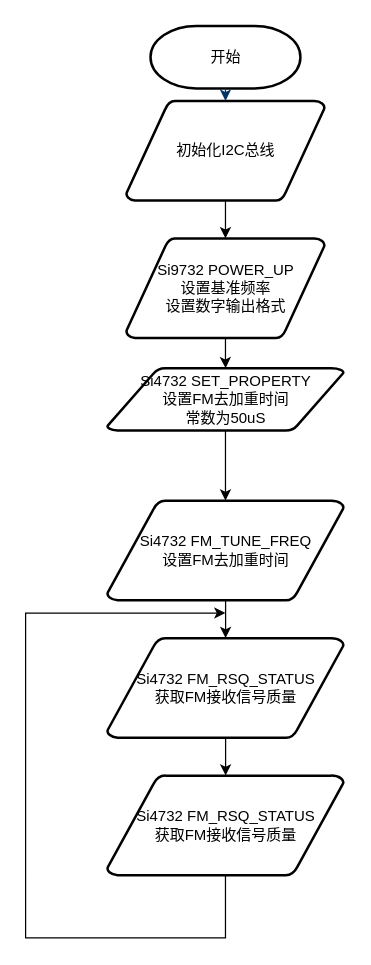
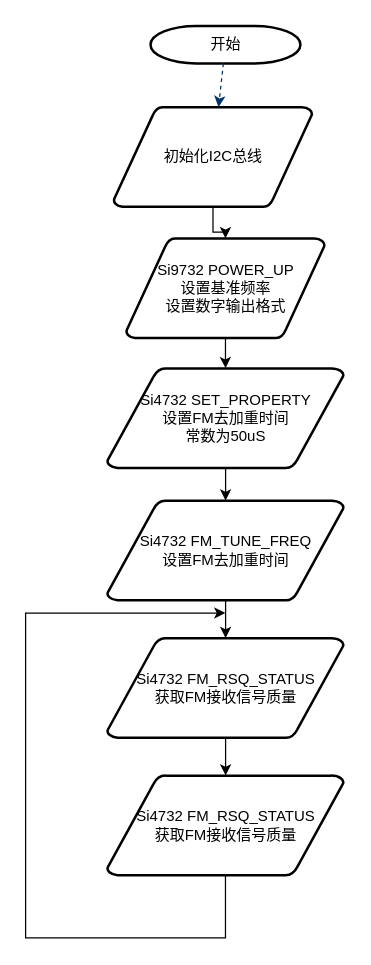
node "开始": size 150x63 -> 150x38
node "初始化I2C总线": moved (226, 151) -> (213, 157)
node "Si4732 SET_PROPERTY 设置FM去加重时间 常数为50uS": size 237x63 -> 237x100
